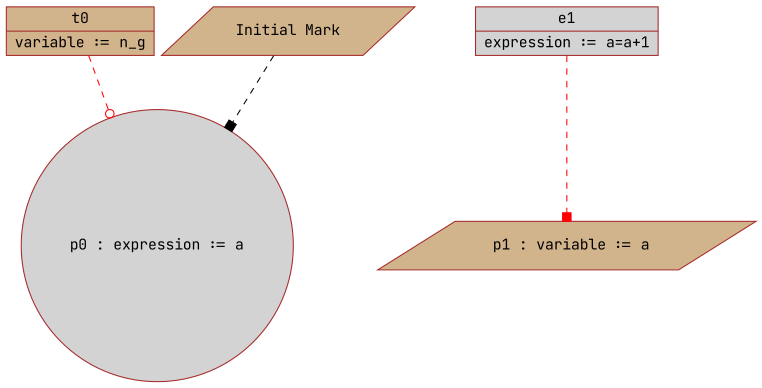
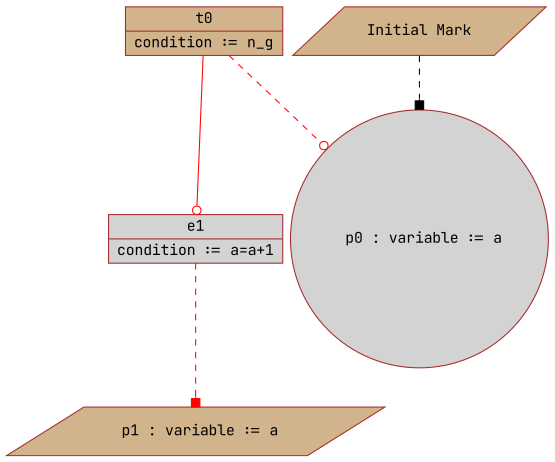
node "t0": text "variable := n_g" -> "condition := n_g"
node "e1": text "expression := a=a+1" -> "condition := a=a+1"
edge "t0" -> "e1": added
node "p0 : expression := a": label "p0 : expression := a" -> "p0 : variable := a"
